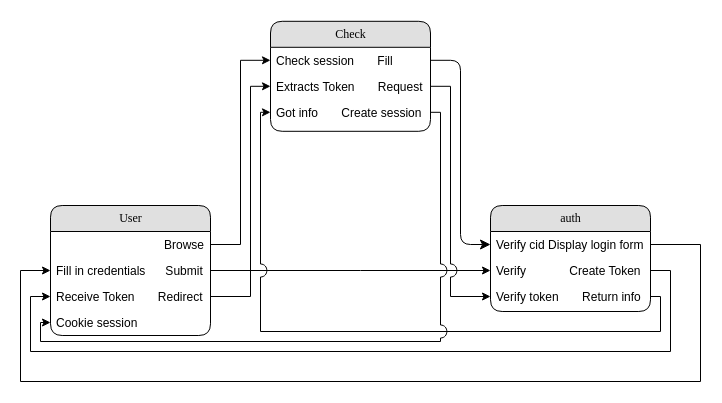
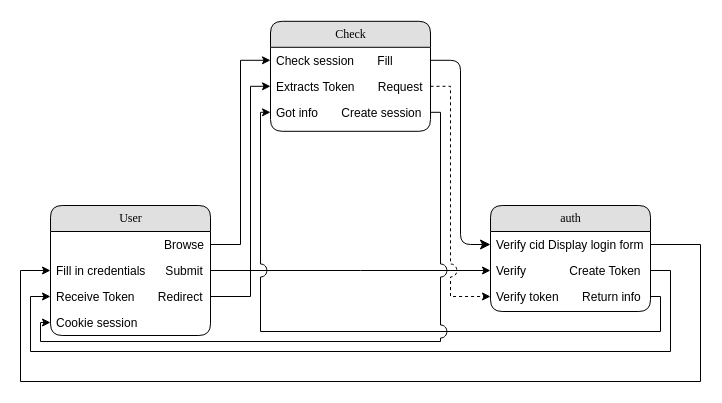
edge "Extracts Token Request" -> "Verify token Return info": style solid -> dashed
